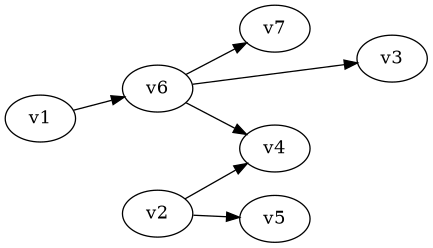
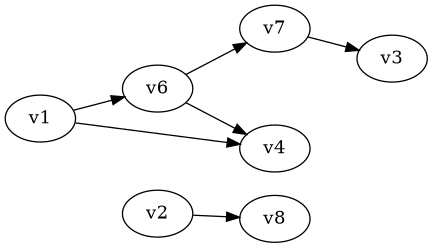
edge "v6" -> "v3": now "v7" -> "v3"
edge "v2" -> "v4": now "v1" -> "v4"
node "v5": label "v5" -> "v8"
